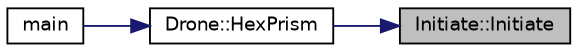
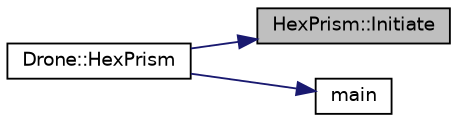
edge "main" -> "Drone::HexPrism": reversed
node "Initiate::Initiate": label "Initiate::Initiate" -> "HexPrism::Initiate"
